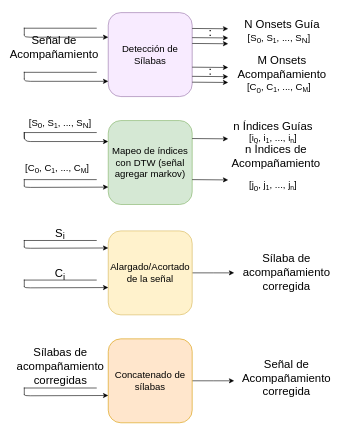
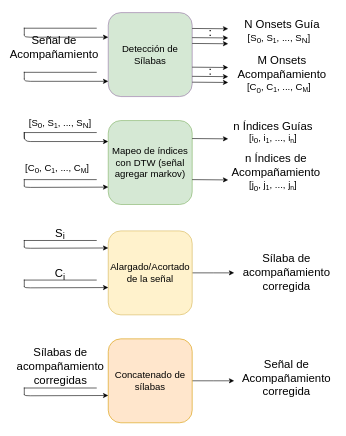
node "Detección de Sílabas": fillcolor #f8ebff -> #d5e8d4
node "n Índices de Acompañamiento": moved (276, 156) -> (276, 165)
